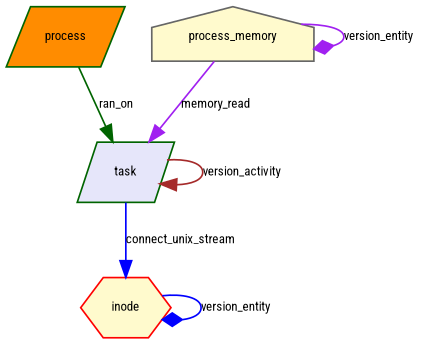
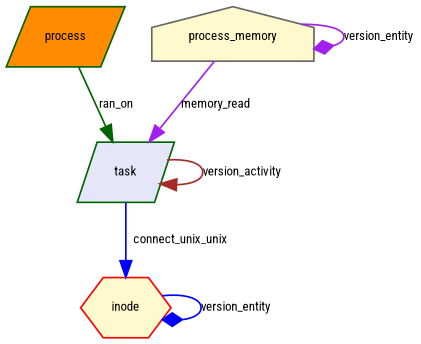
edge "task" -> "inode": label "connect_unix_stream" -> "connect_unix_unix"
